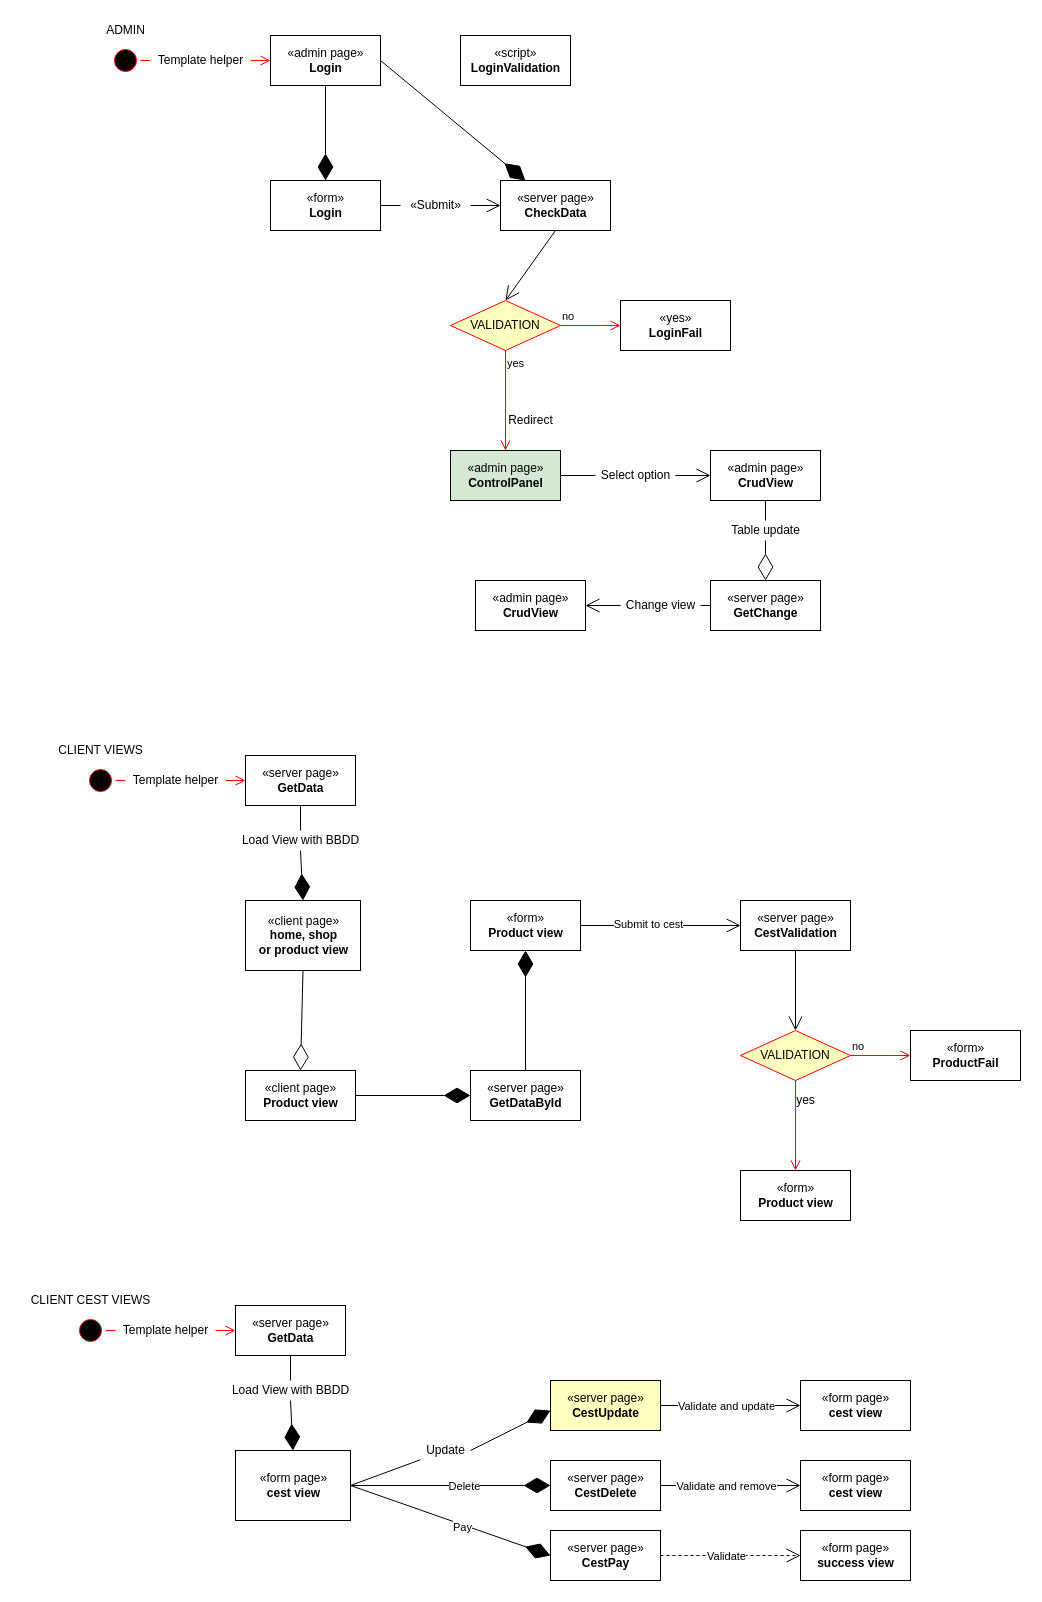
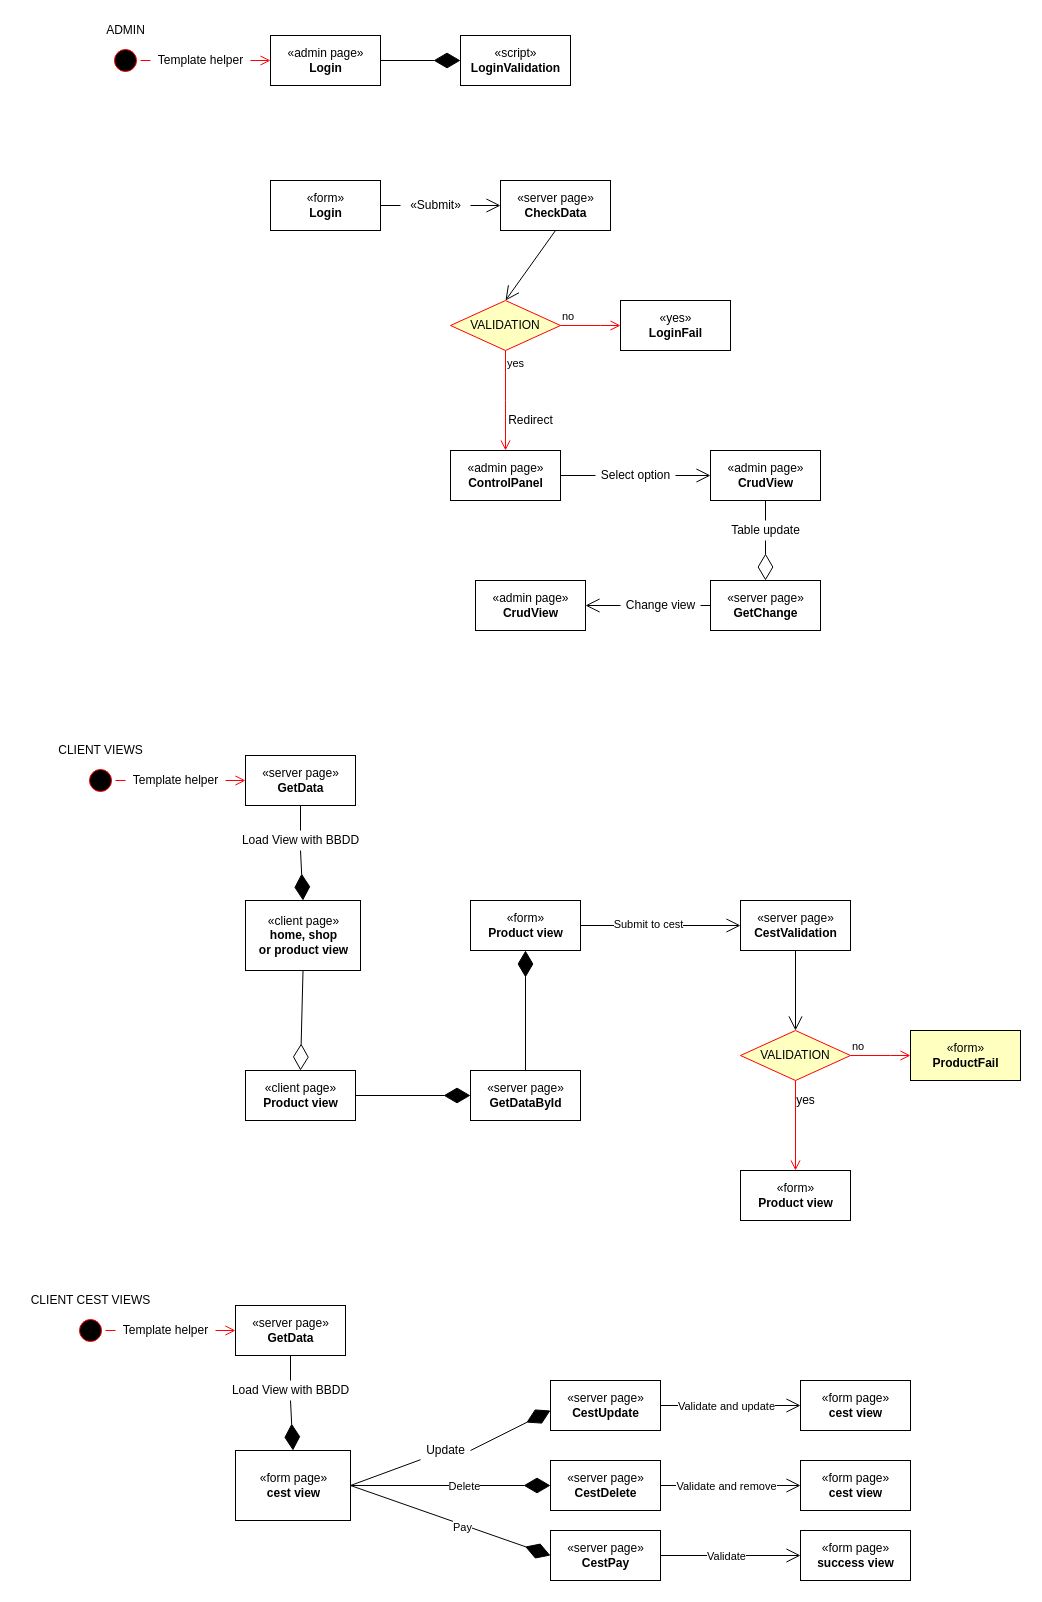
edge "«admin page» Login" -> "«server page» CheckData": now "«admin page» Login" -> "«script» LoginValidation"
edge "«admin page» Login" -> "«form» Login": removed
node "«admin page» ControlPanel": fillcolor #d5e8d4 -> #ffffff
node "«form» ProductFail": fillcolor #ffffff -> #ffffc0
node "«server page» CestUpdate": fillcolor #ffffc0 -> #ffffff
edge "«server page» CestPay" -> "«form page» success view": style dashed -> solid
